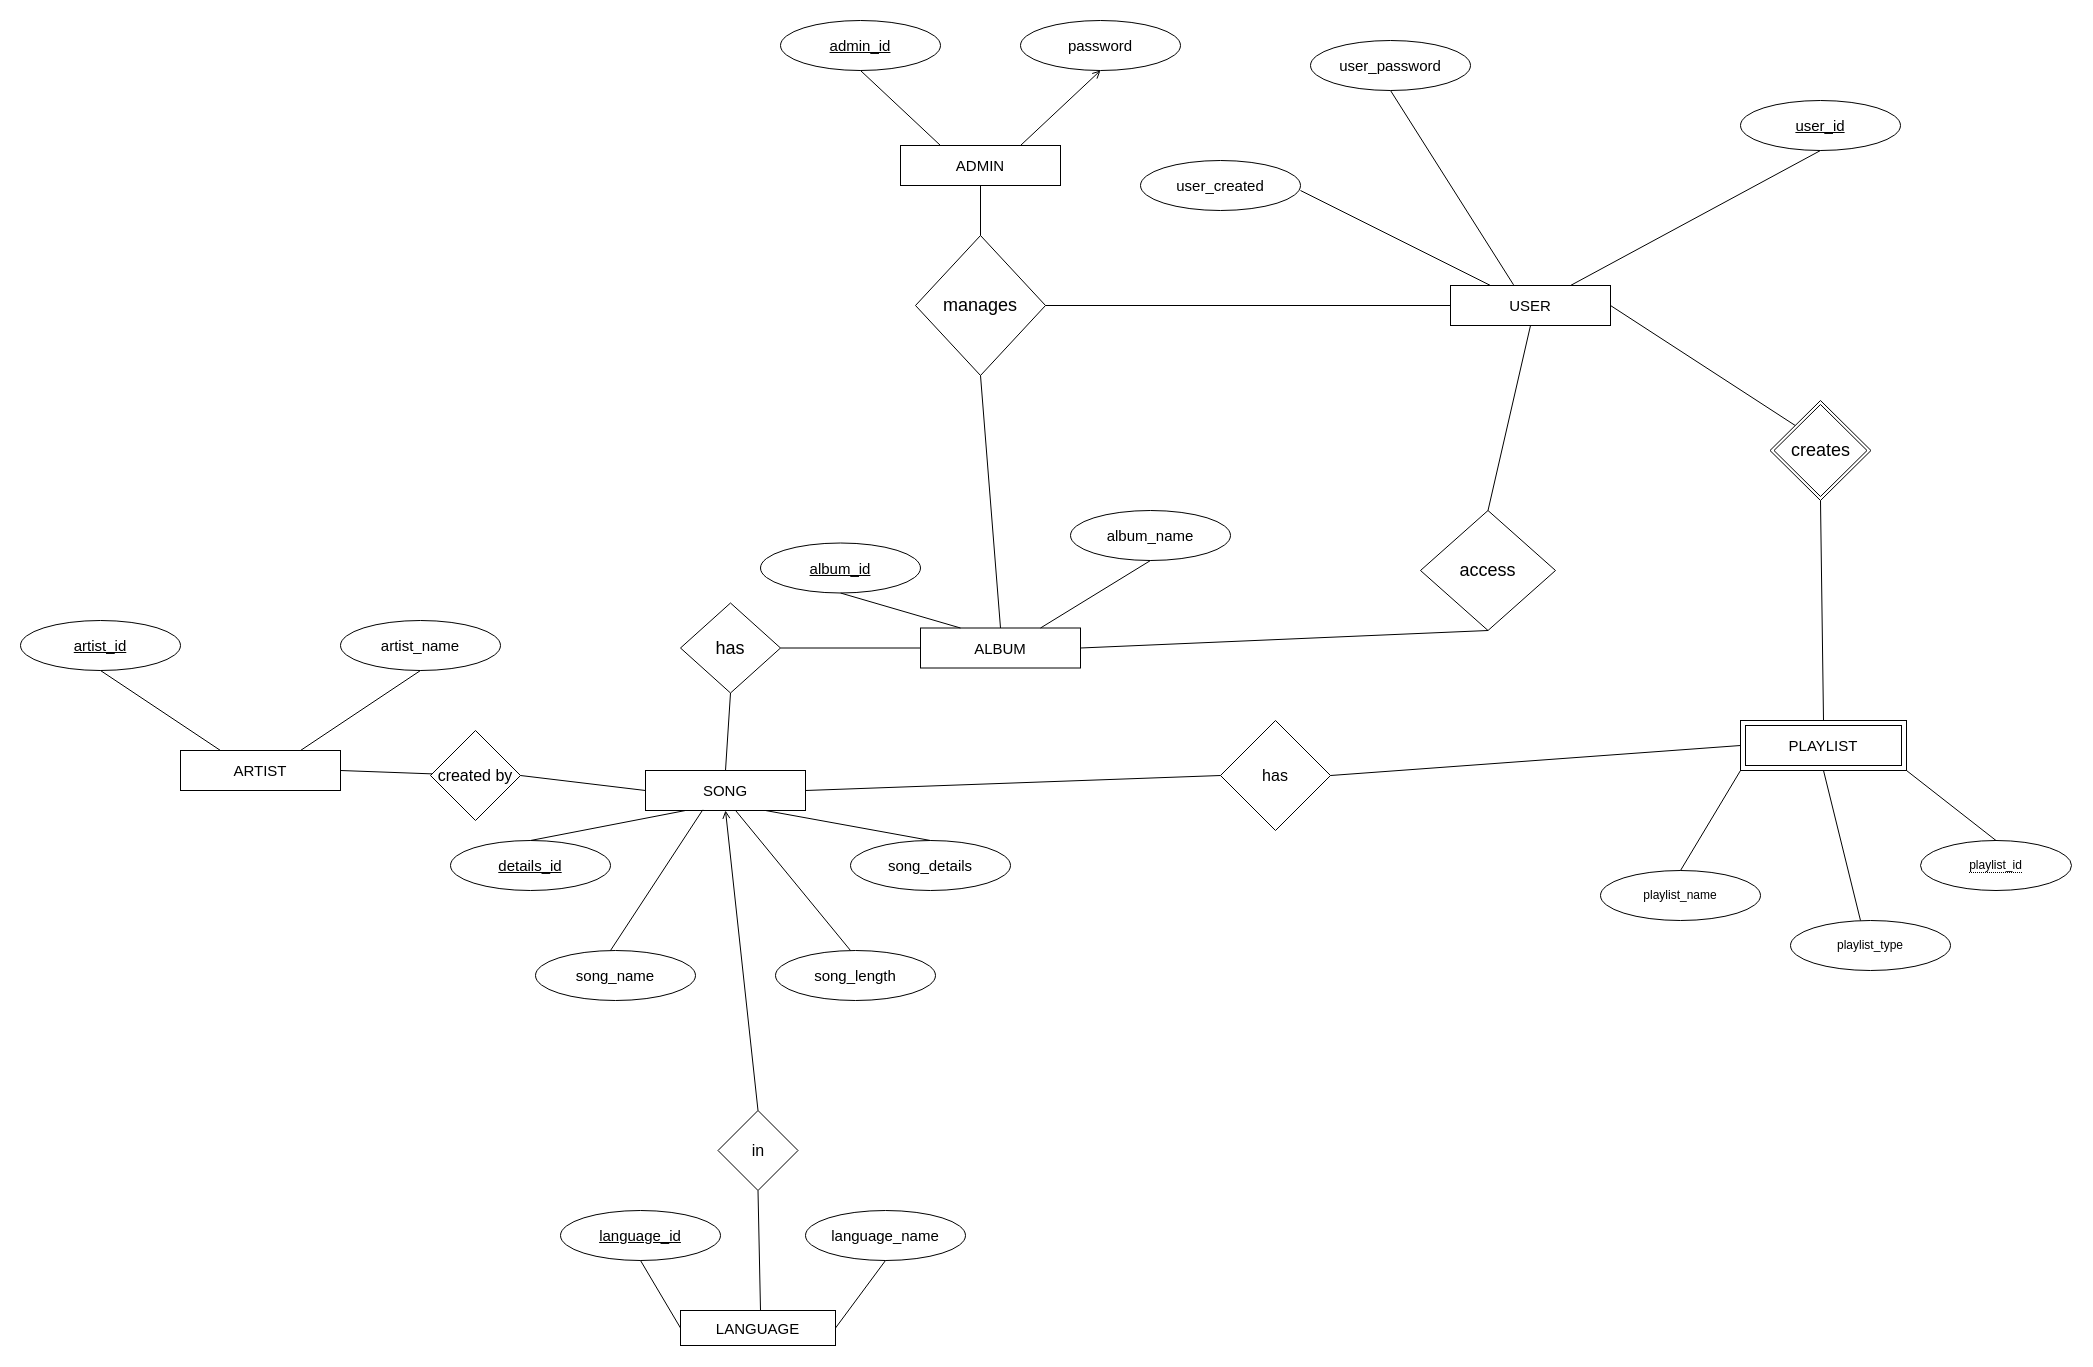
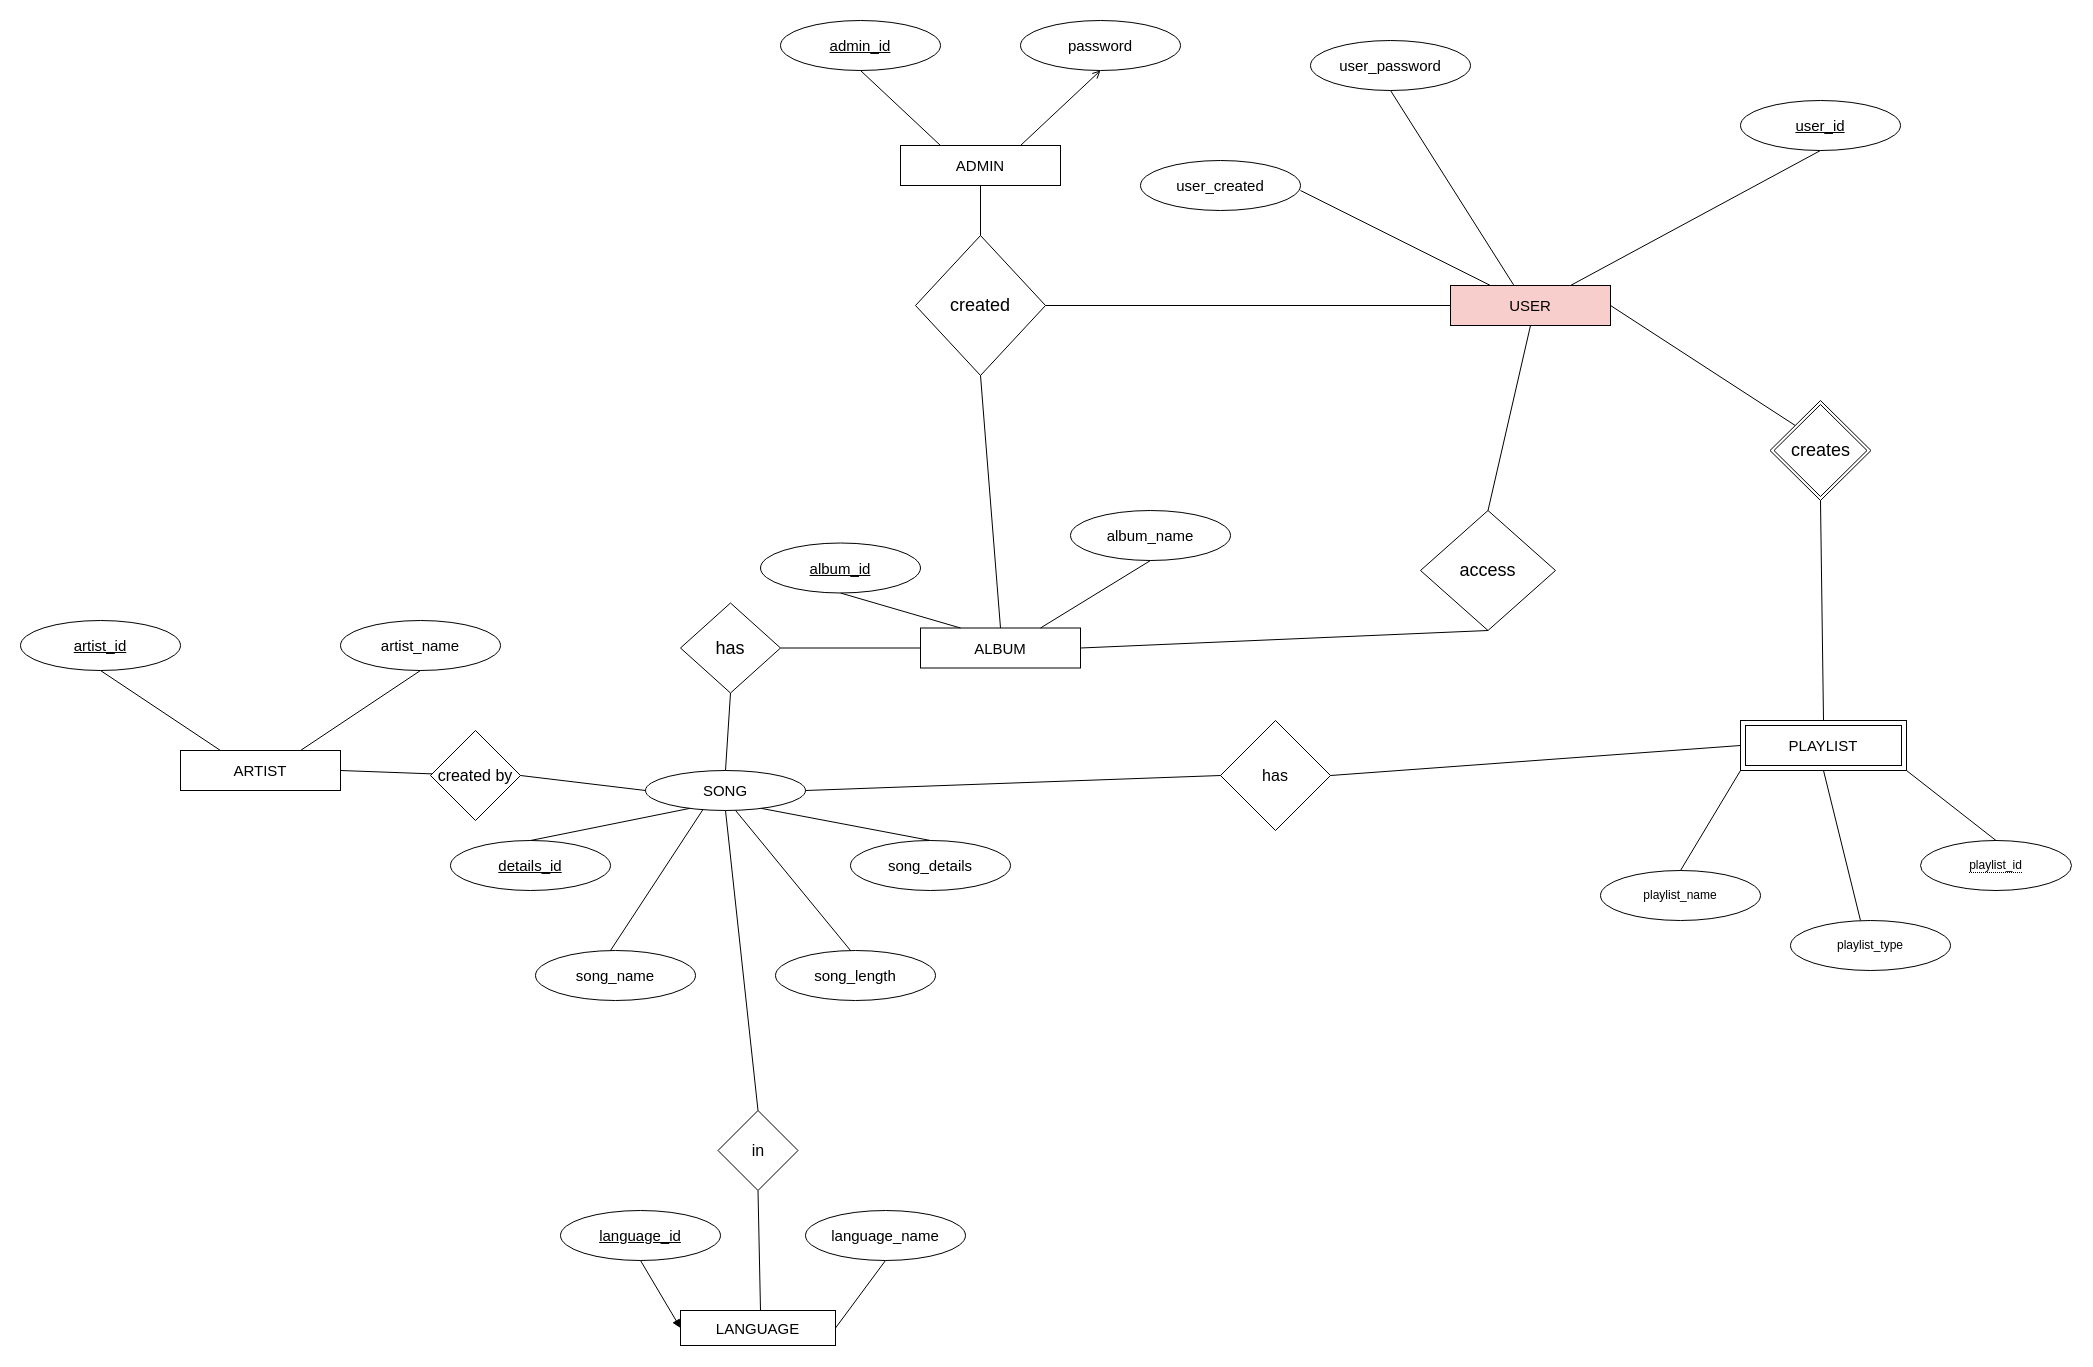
node "manages": label "manages" -> "created"
node "USER": fillcolor #ffffff -> #f8cecc
node "SONG": shape rectangle -> ellipse
edge "in" -> "SONG": arrowhead open -> none
edge "language_id" -- "LANGUAGE": arrowhead none -> block
